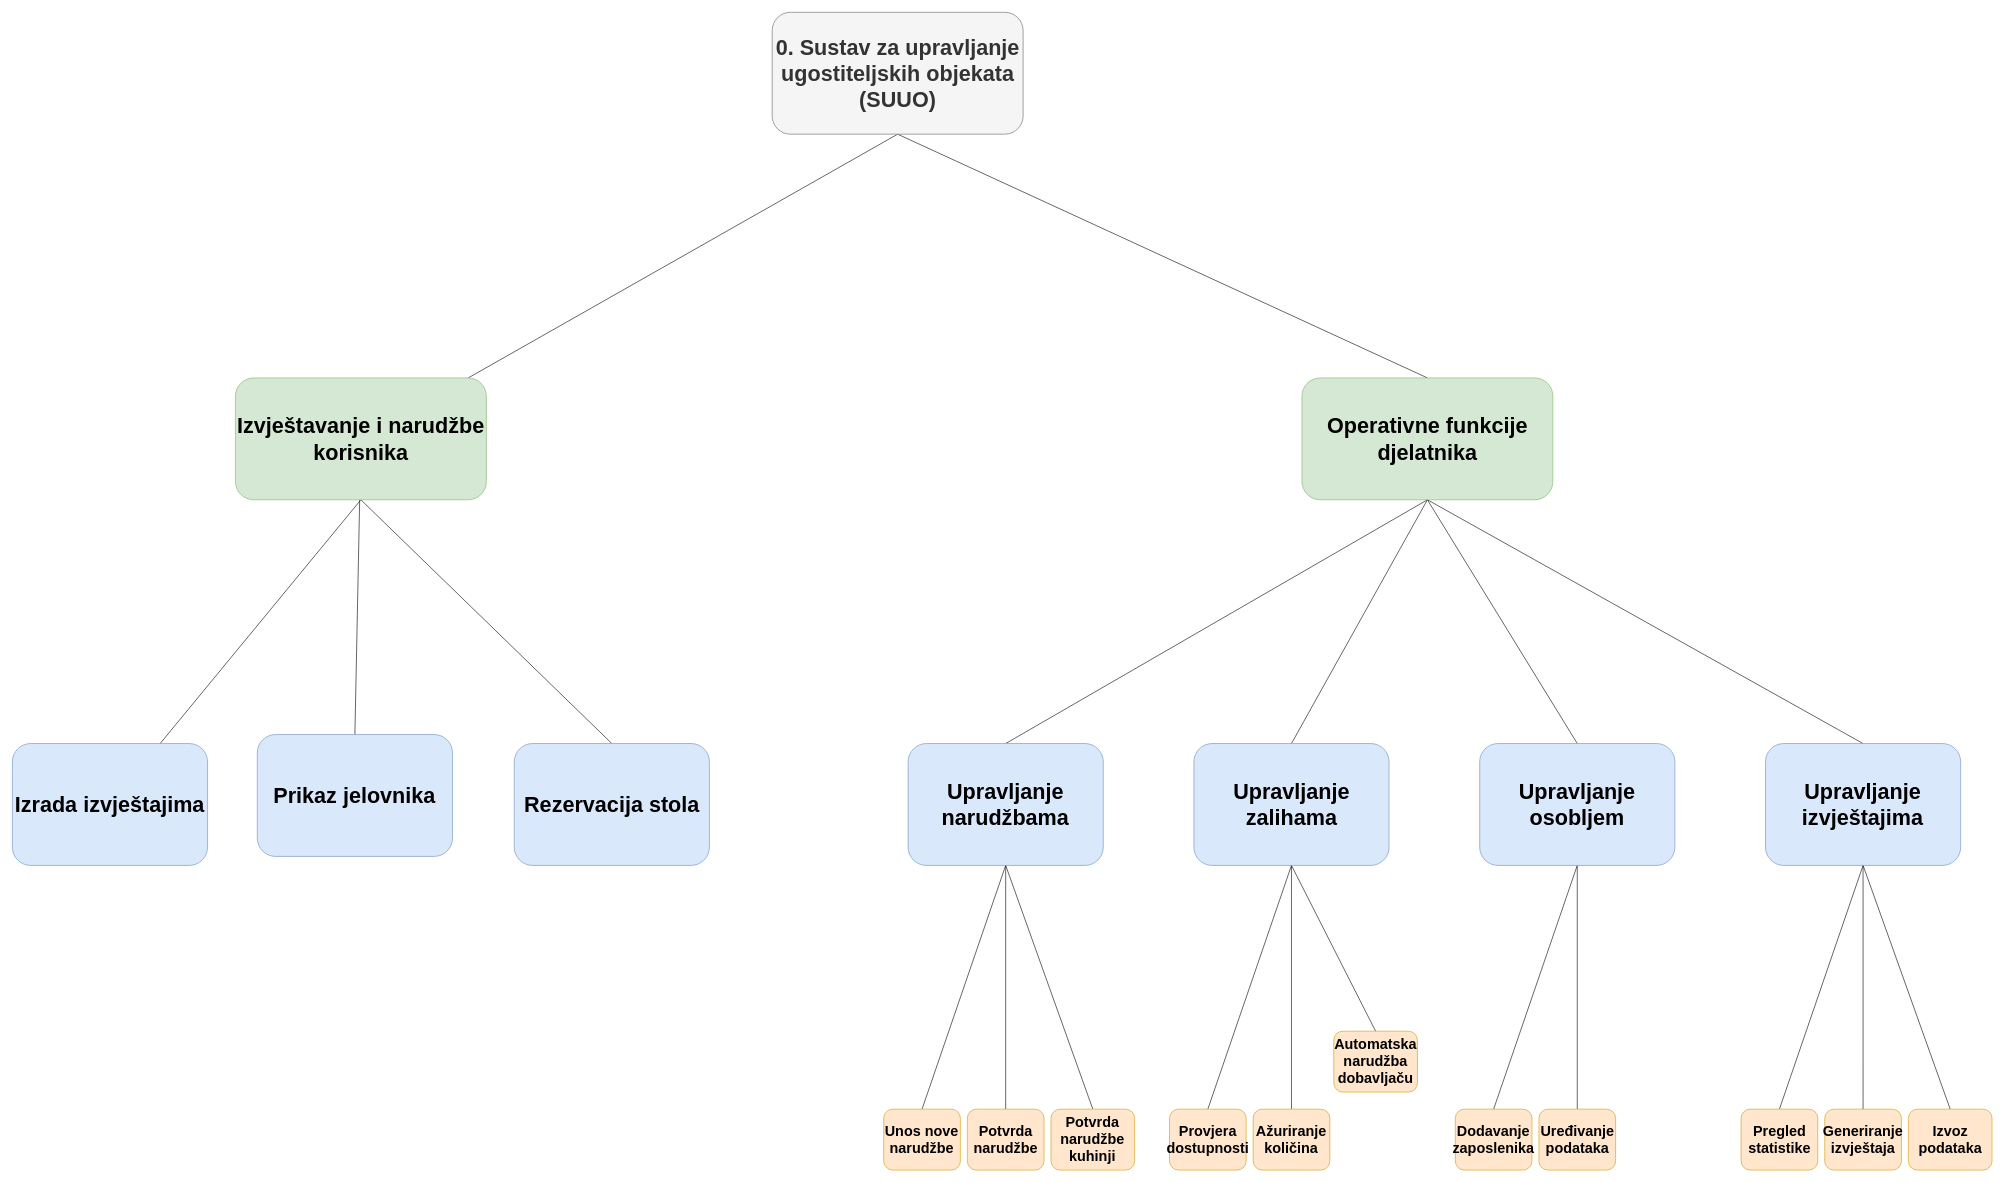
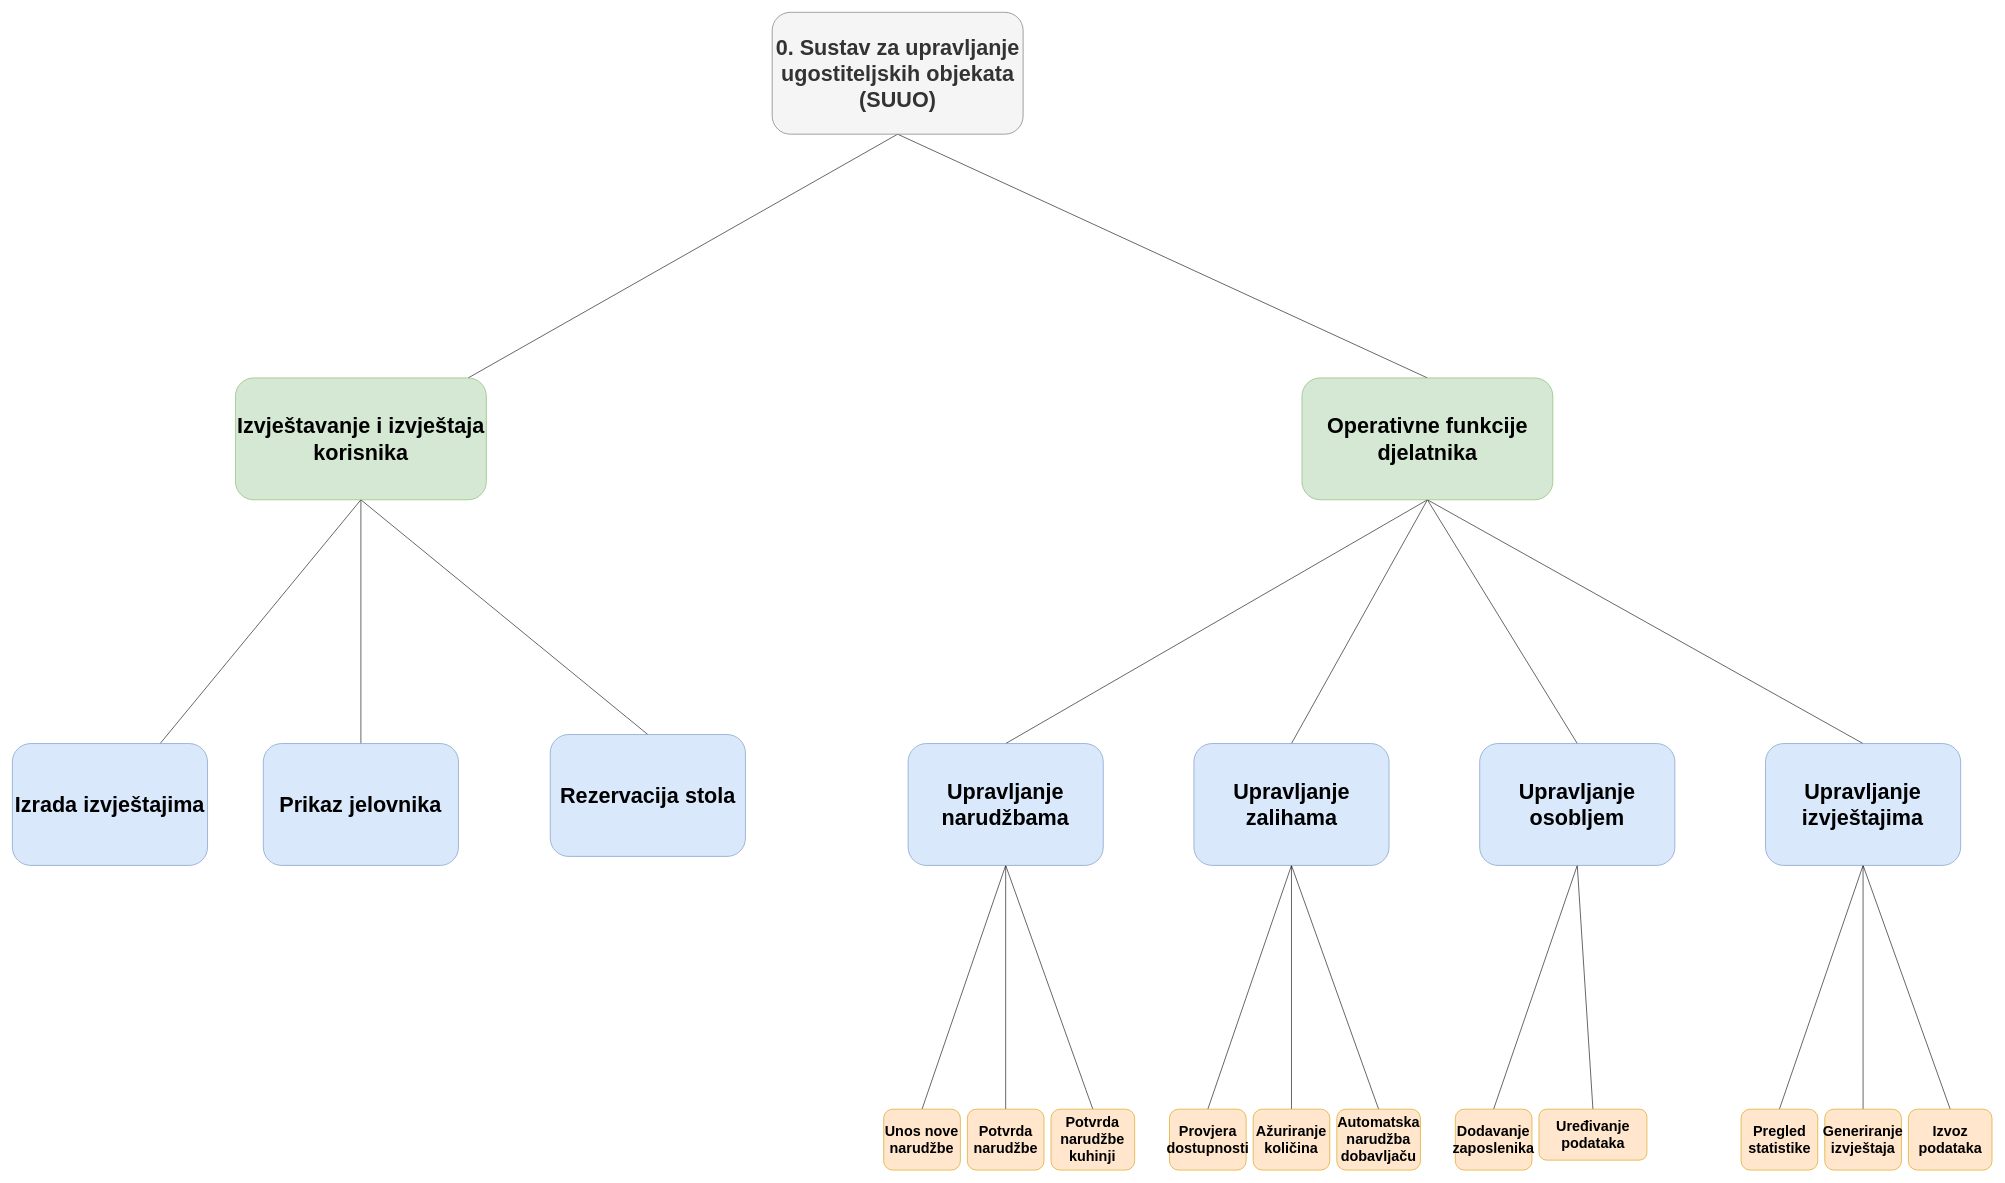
node "Izvještavanje i narudžbe korisnika": label "Izvještavanje i narudžbe korisnika" -> "Izvještavanje i izvještaja korisnika"
node "Prikaz jelovnika": moved (355, 796) -> (361, 805)
node "Rezervacija stola": moved (612, 805) -> (648, 796)
node "Automatska narudžba dobavljaču": moved (1376, 1062) -> (1379, 1140)
node "Uređivanje podataka": size 77x61 -> 108x51
